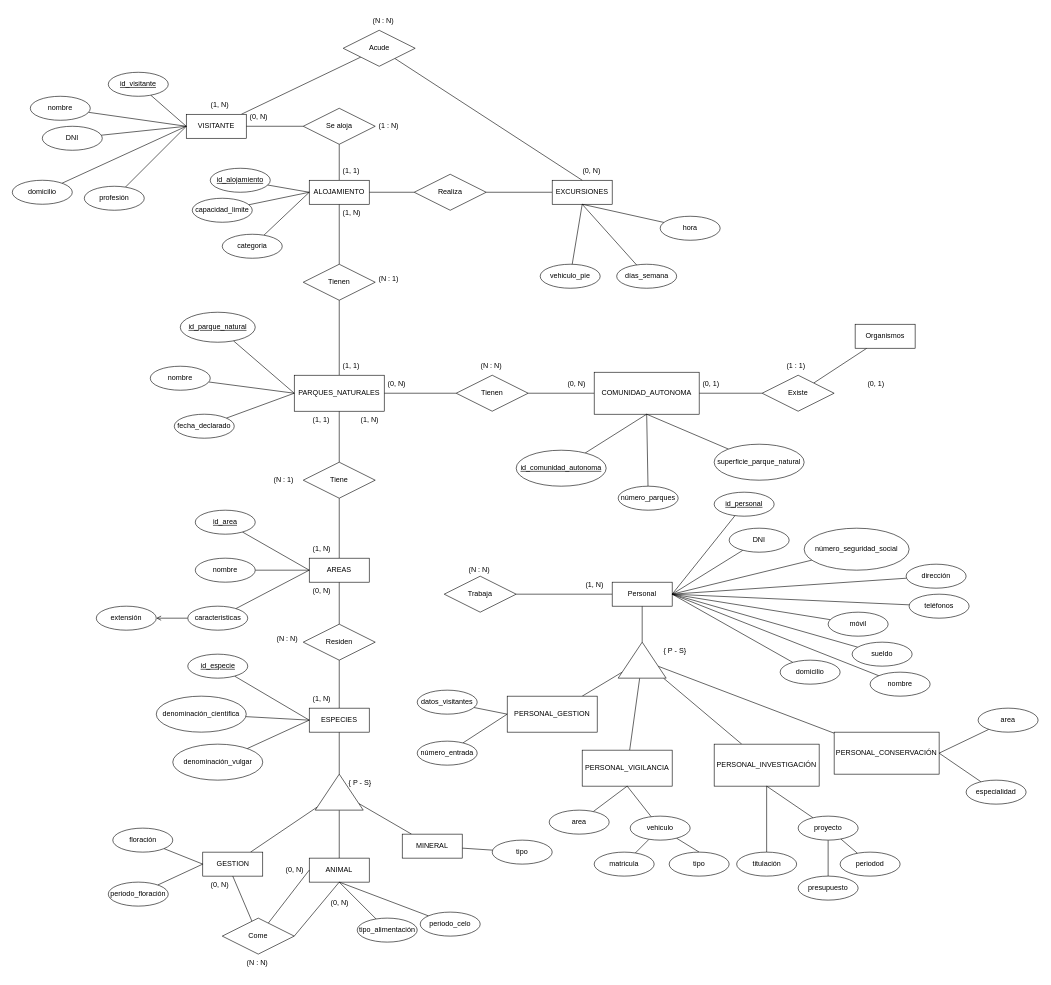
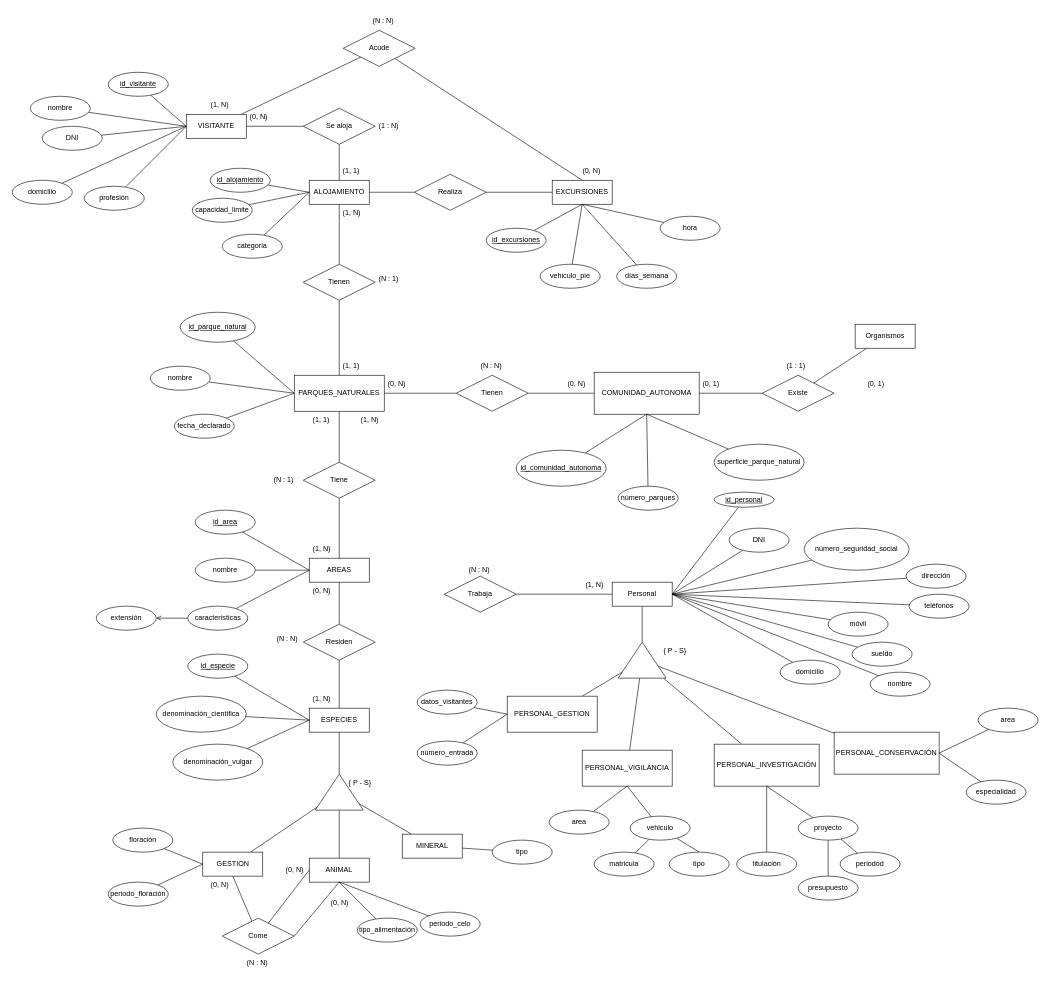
edge "EXCURSIONES" -- "id_excursiones": added
node "id_excursiones": added
node "id_personal": size 60x24 -> 60x15
